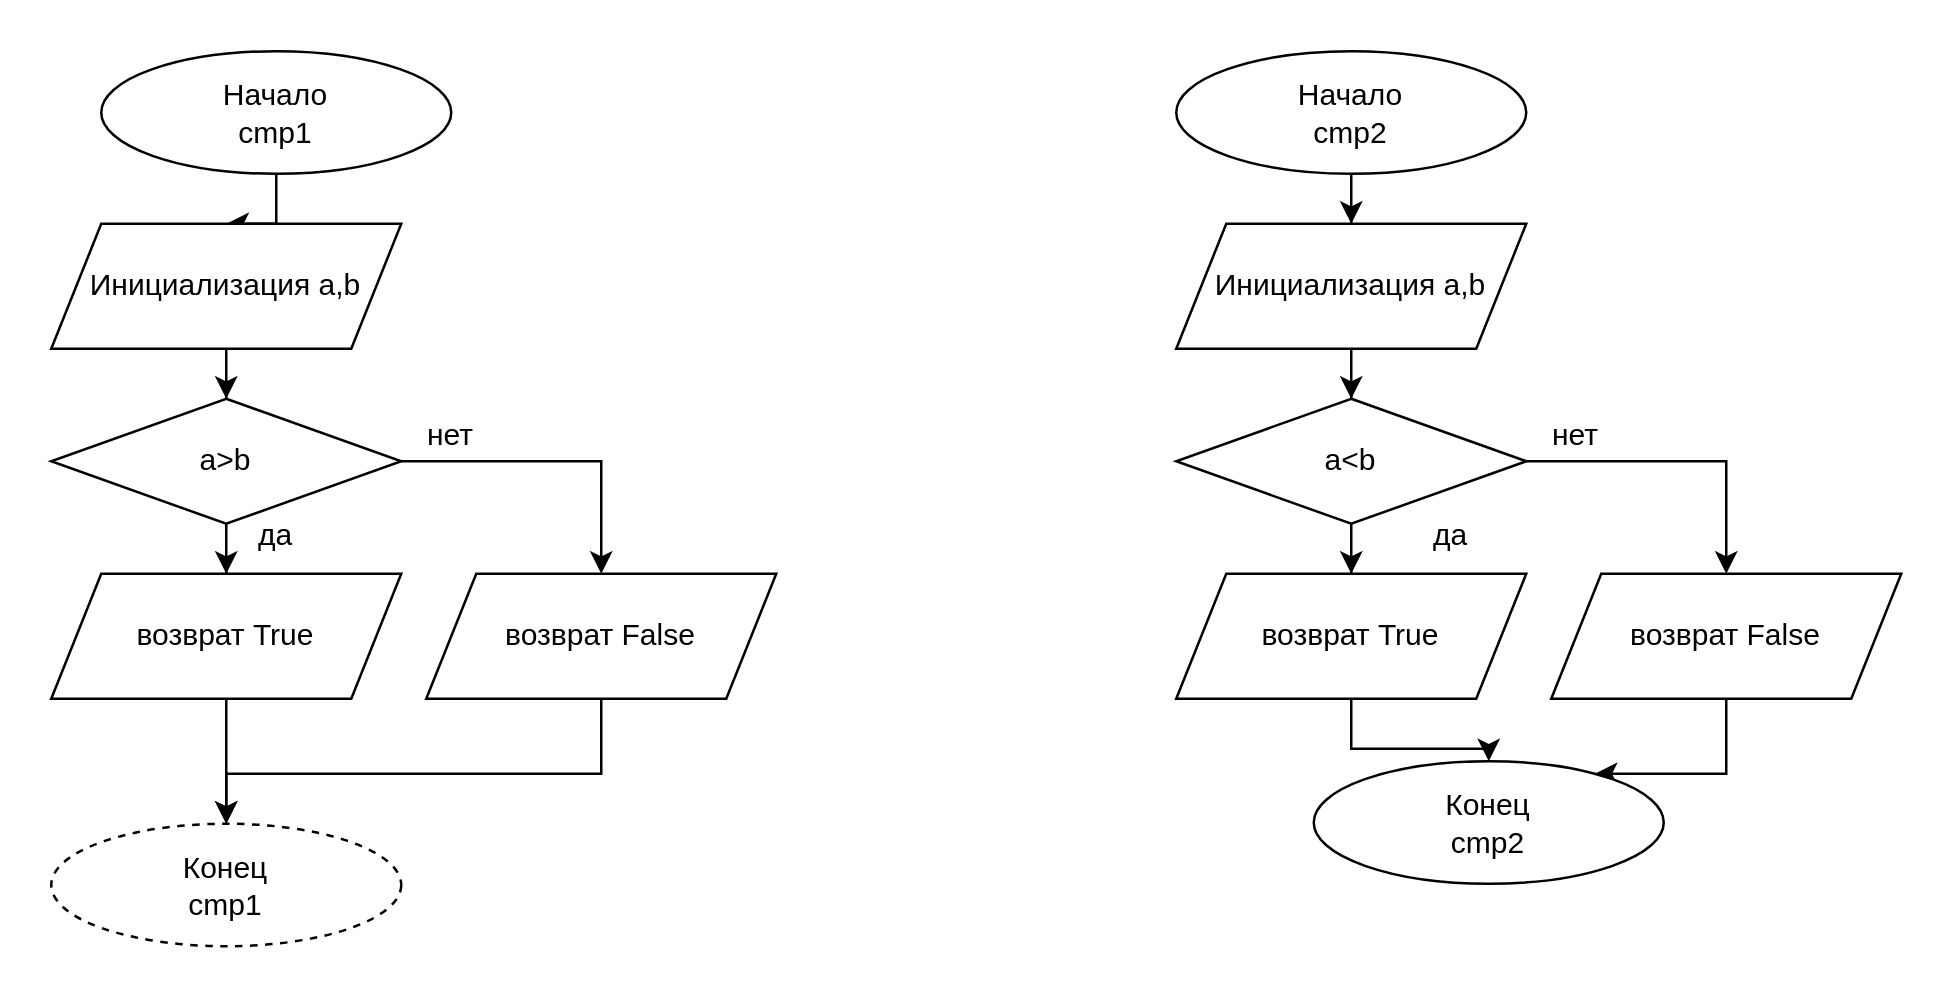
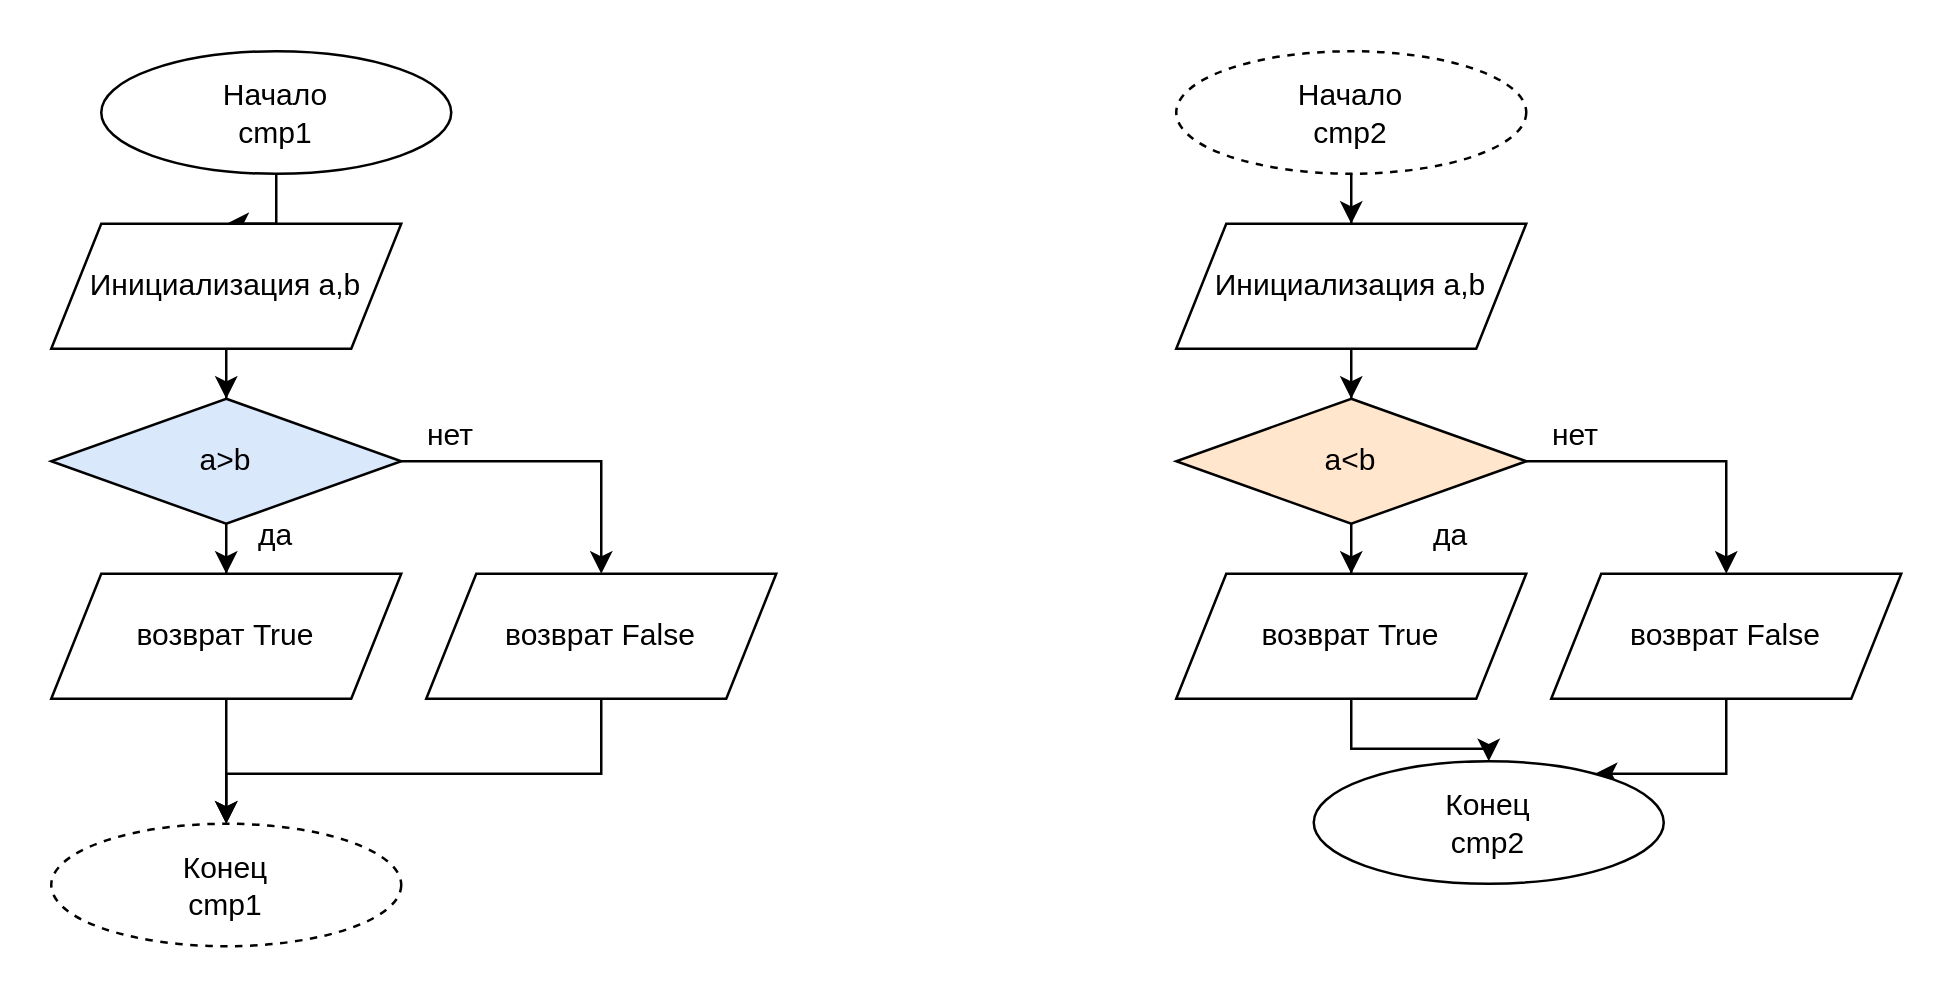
node "Начало cmp2": style solid -> dashed
node "a>b": fillcolor #ffffff -> #dae8fc
node "a<b": fillcolor #ffffff -> #ffe6cc
